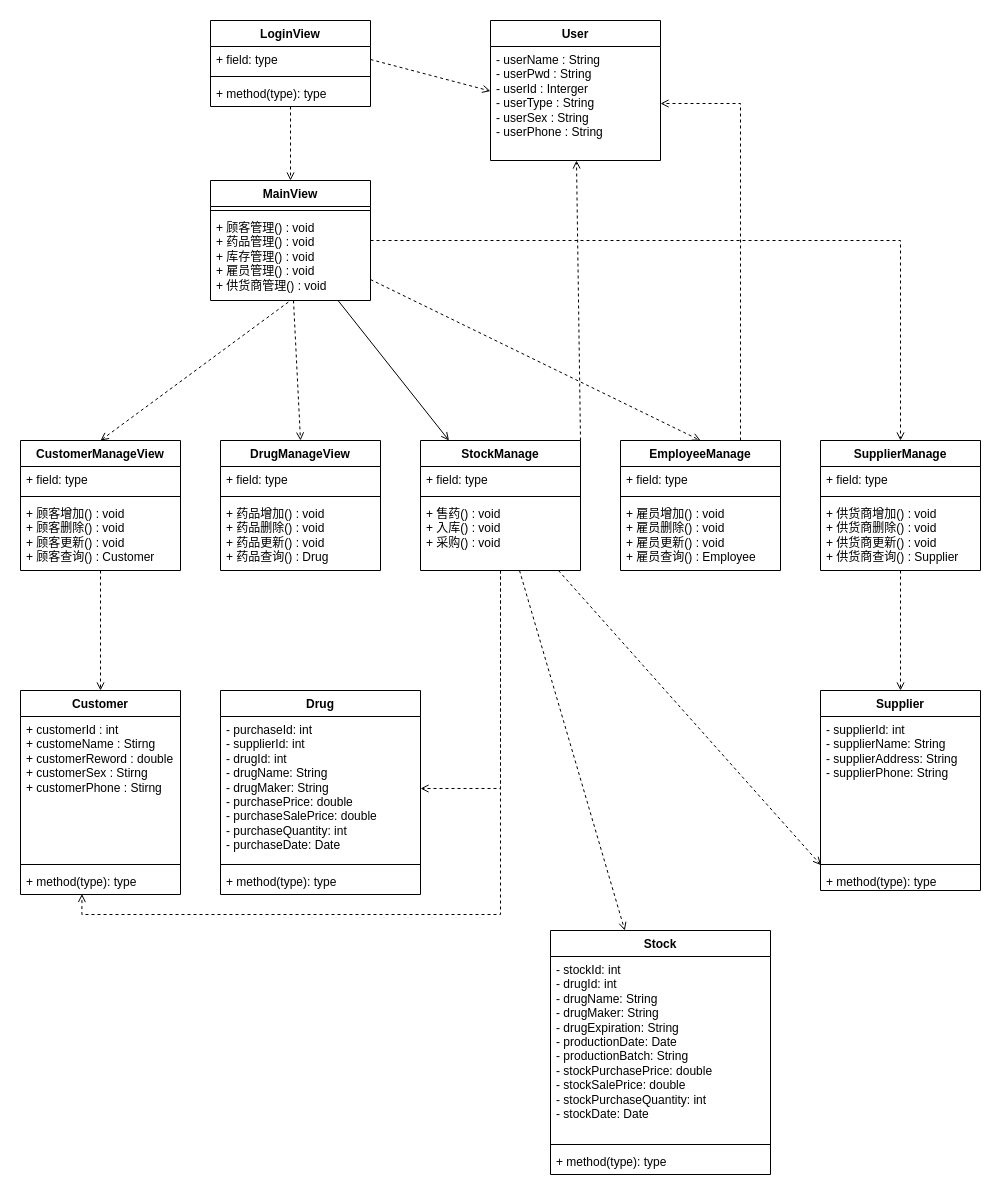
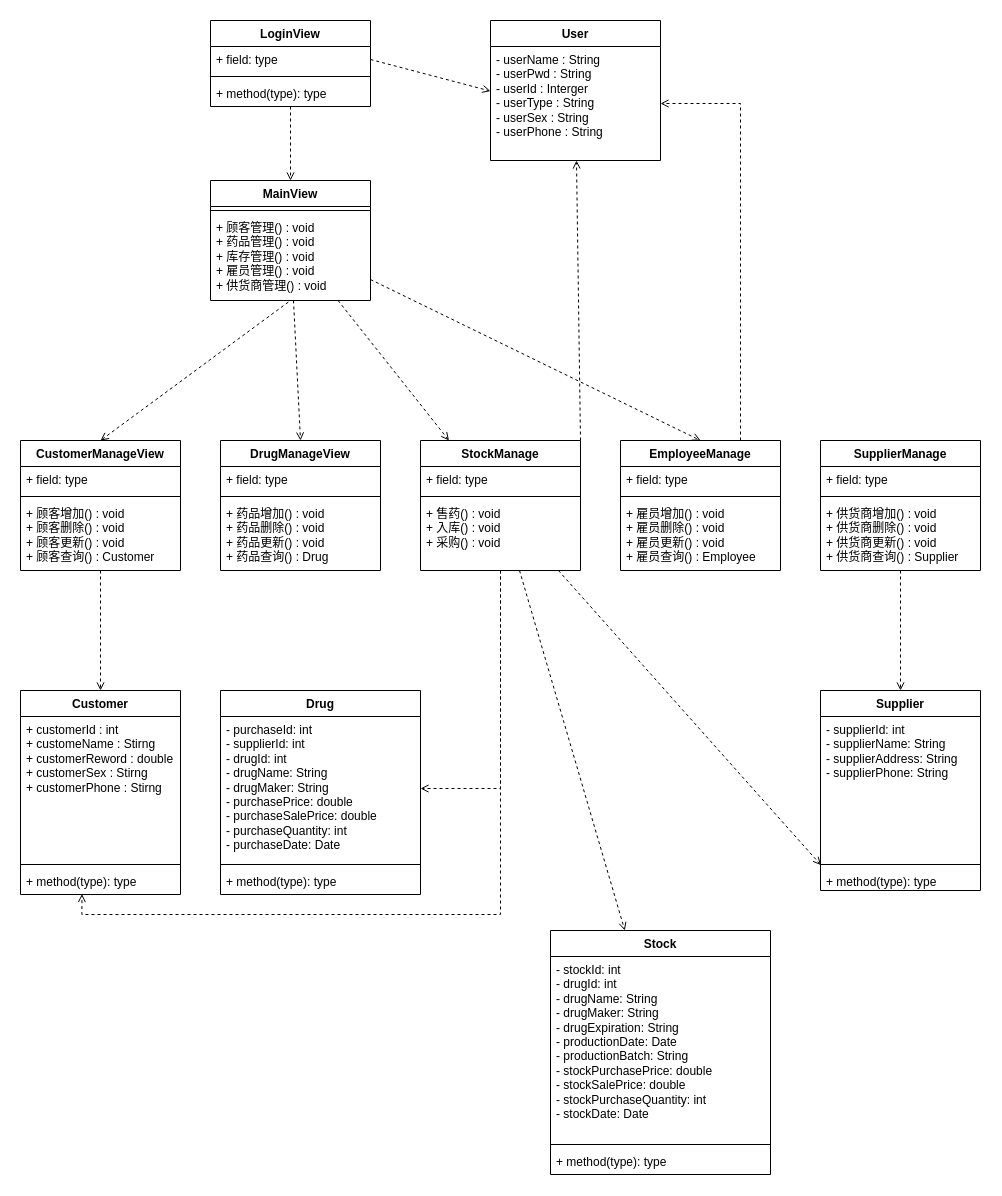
edge "MainView" -> "SupplierManage": removed
edge "MainView" -> "StockManage": style solid -> dashed
